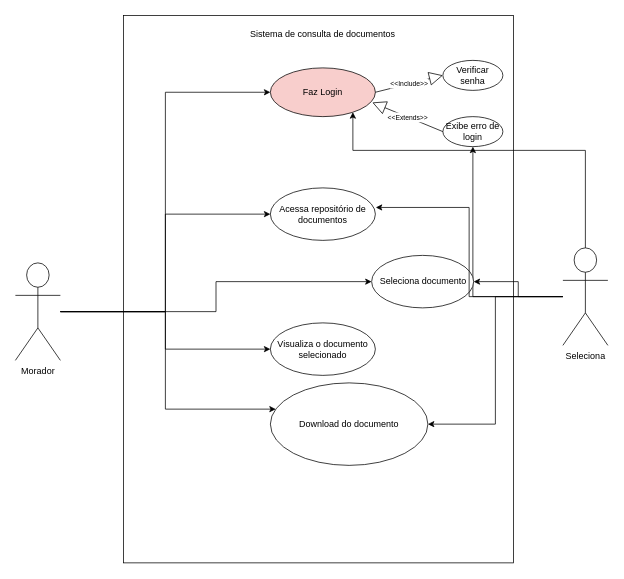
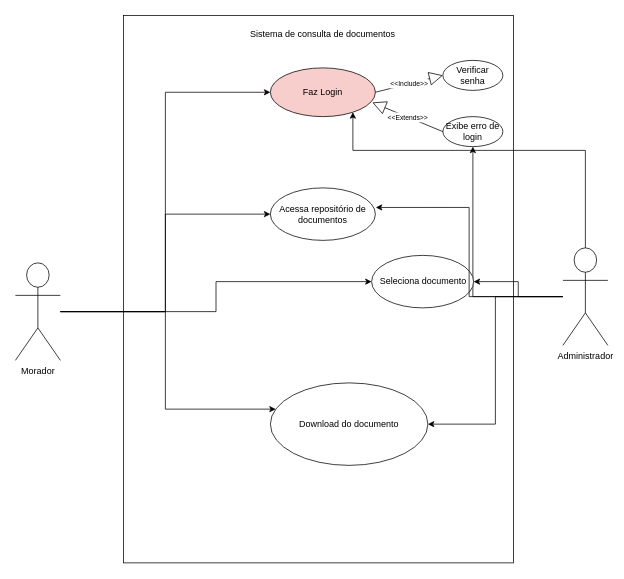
edge "Morador" -> "Visualiza o documento selecionado": removed
node "Visualiza o documento selecionado": removed
node "Seleciona": label "Seleciona" -> "Administrador"
